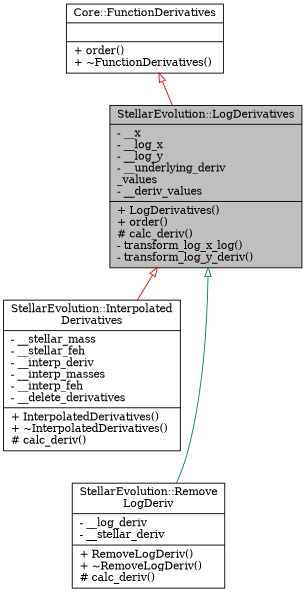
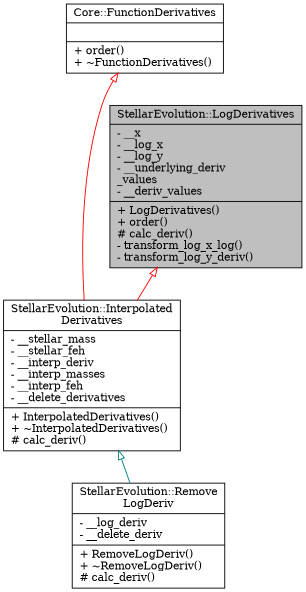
edge "StellarEvolution::LogDerivatives" -> "Core::FunctionDerivatives": now "StellarEvolution::Interpolated" -> "Core::FunctionDerivatives"
edge "StellarEvolution::Remove" -> "StellarEvolution::LogDerivatives": now "StellarEvolution::Remove" -> "StellarEvolution::Interpolated"
node "StellarEvolution::Remove": text "- __stellar_deriv" -> "- __delete_deriv"
